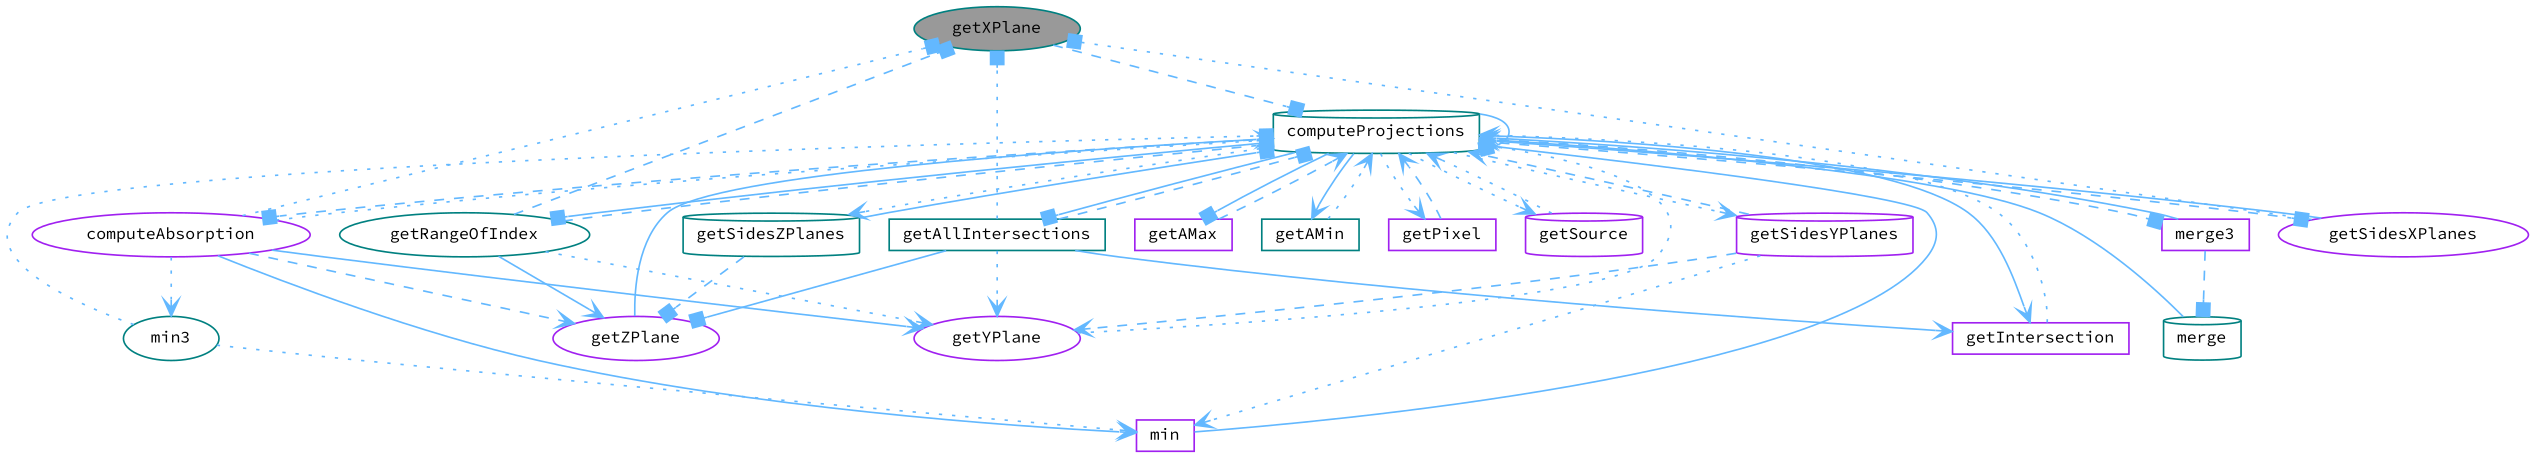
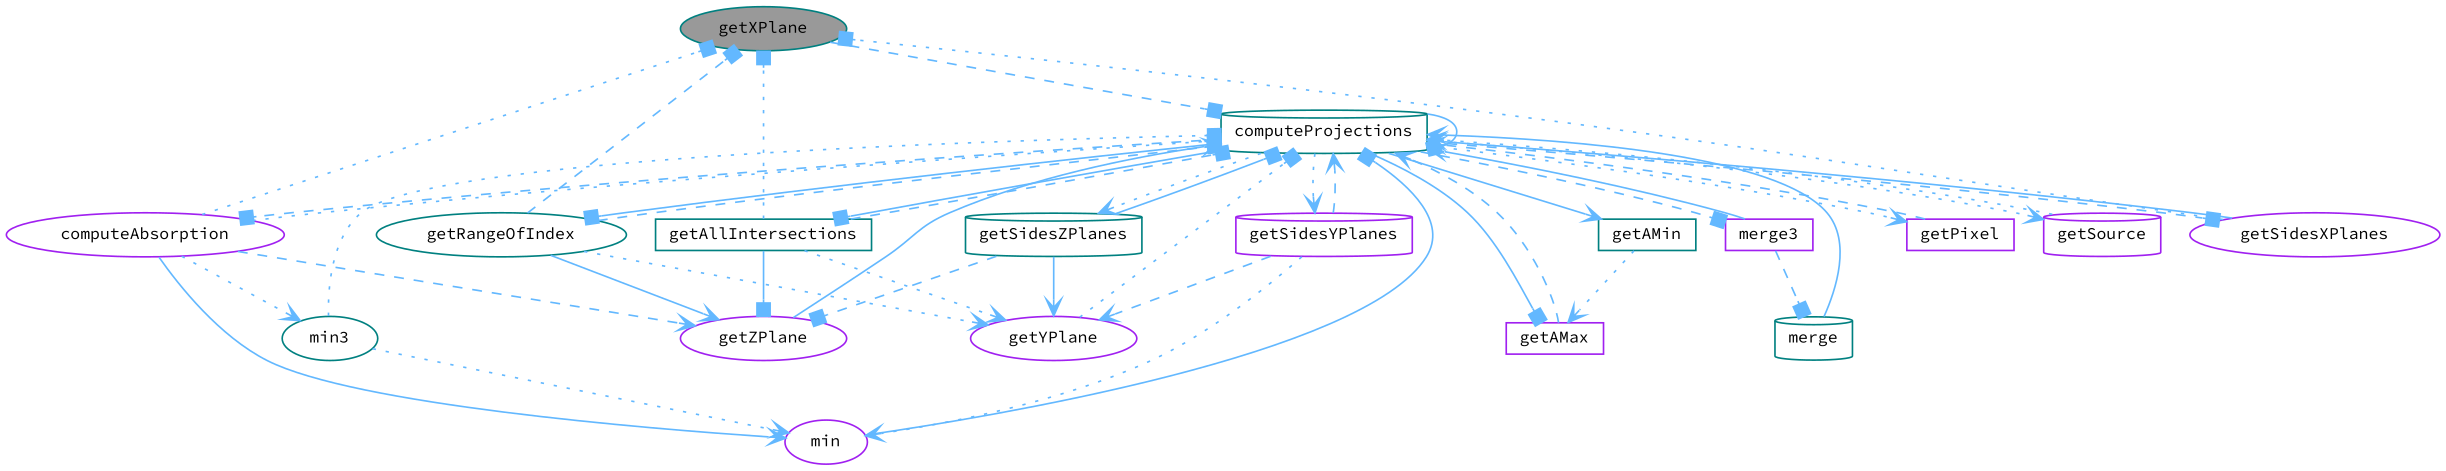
edge "getAMin" -> "computeProjections": now "getAMin" -> "getAMax"
edge "computeAbsorption" -> "getYPlane": now "getSidesZPlanes" -> "getYPlane"
node "getIntersection": removed
node "min": shape box -> ellipse
